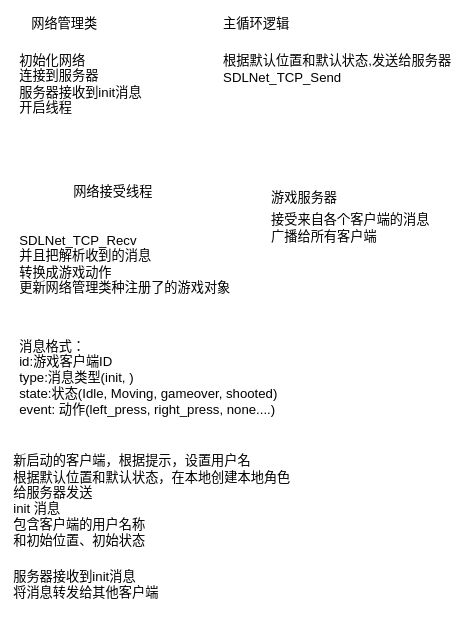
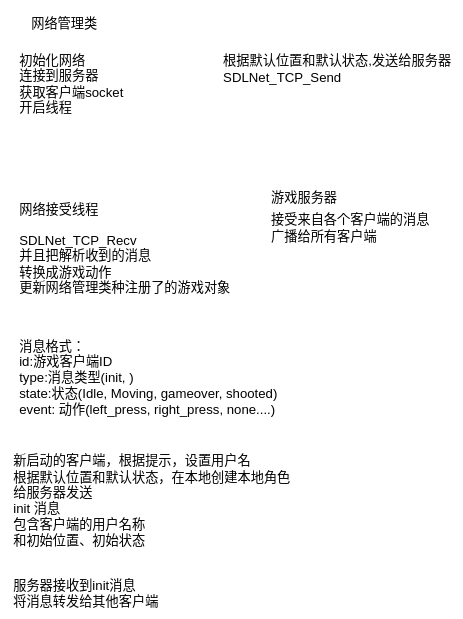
node "主循环逻辑": removed
node "初始化网络 连接到服务器 服务器接收到init消息 开启线程": label "初始化网络 连接到服务器 服务器接收到init消息 开启线程" -> "初始化网络 连接到服务器 获取客户端socket 开启线程"
node "网络接受线程": moved (120, 192) -> (66, 210)
node "服务器接收到init消息 将消息转发给其他客户端": moved (93, 585) -> (93, 594)
